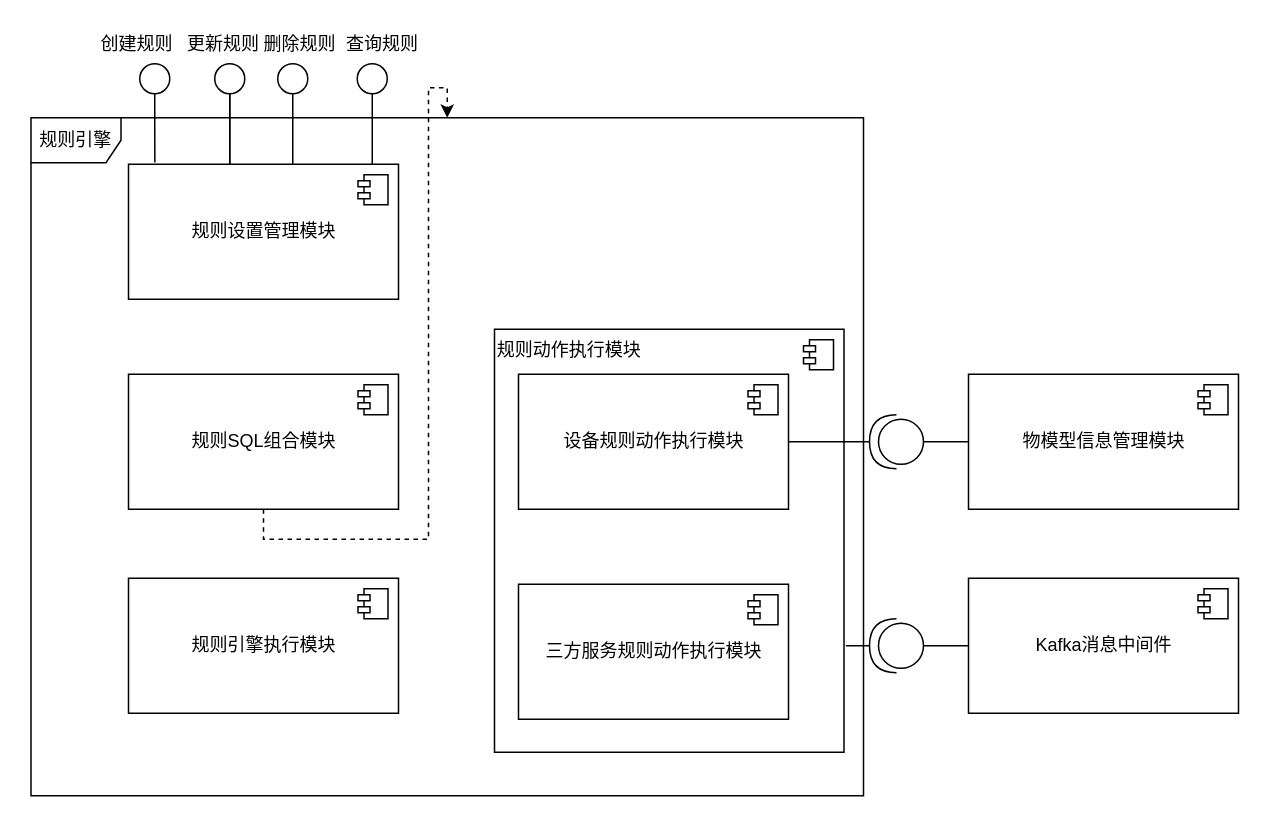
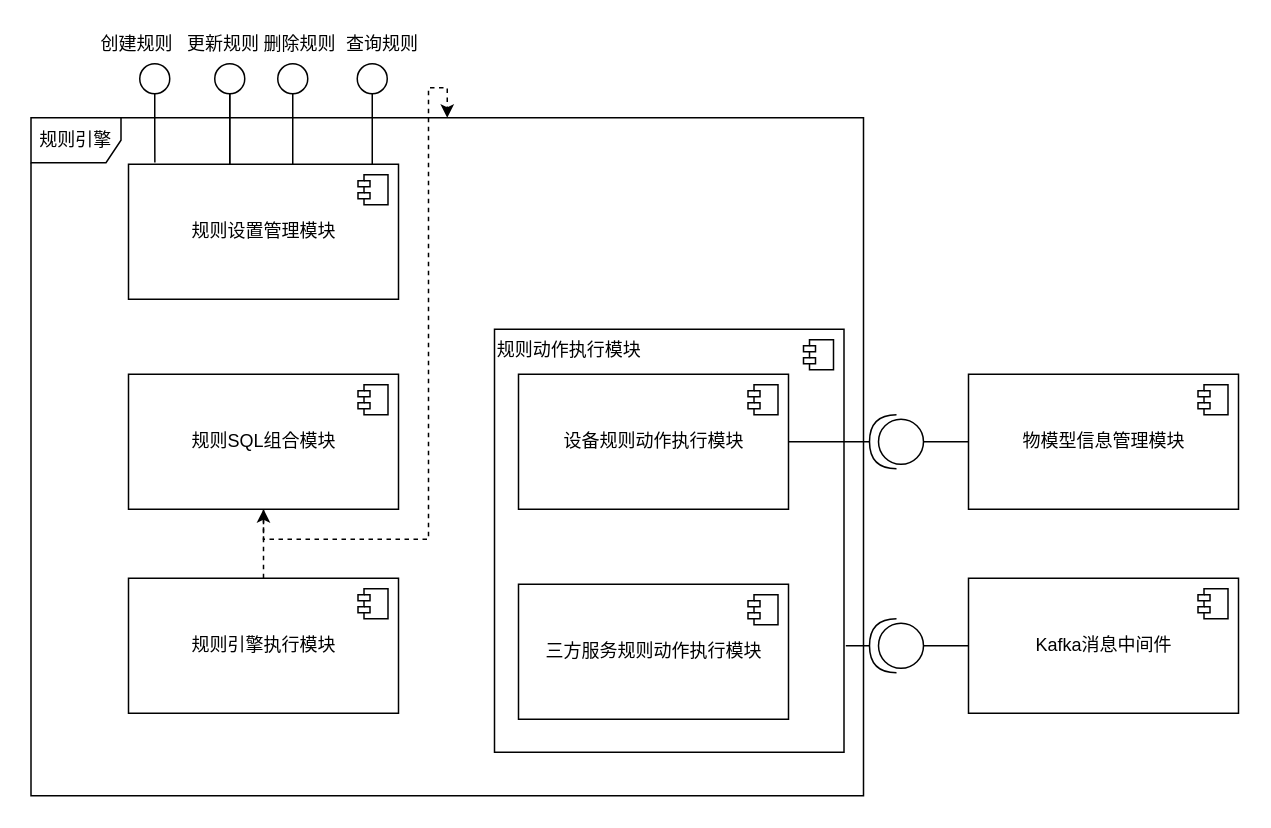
edge "规则引擎执行模块" -> "规则SQL组合模块": added
